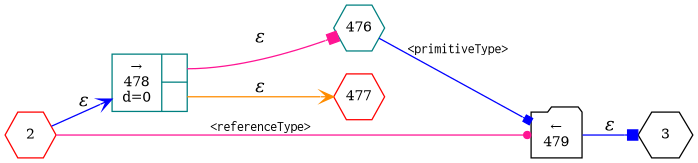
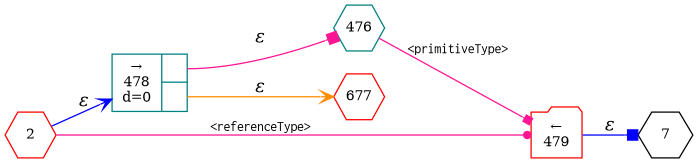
edge "476" -> "← 479": color blue -> deeppink
node "477": label "477" -> "677"
node "← 479": color black -> red
node "3": label "3" -> "7"
